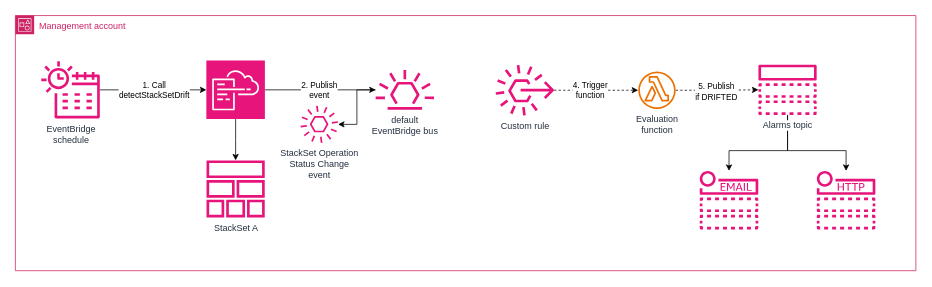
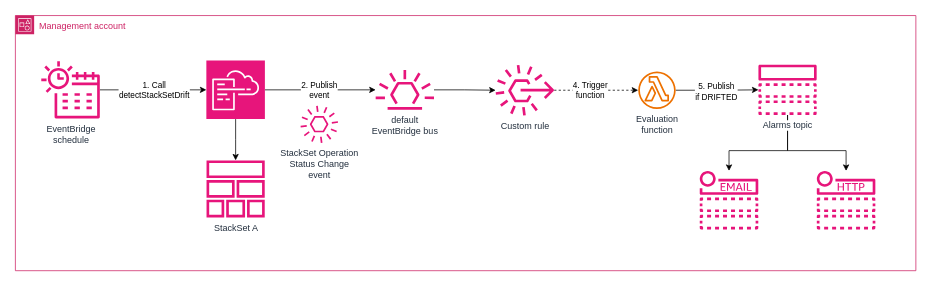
edge "Evaluation function" -> "Alarms topic": style dashed -> solid
edge "default EventBridge bus" -> "StackSet Operation Status Change event": now "default EventBridge bus" -> "Custom rule"
